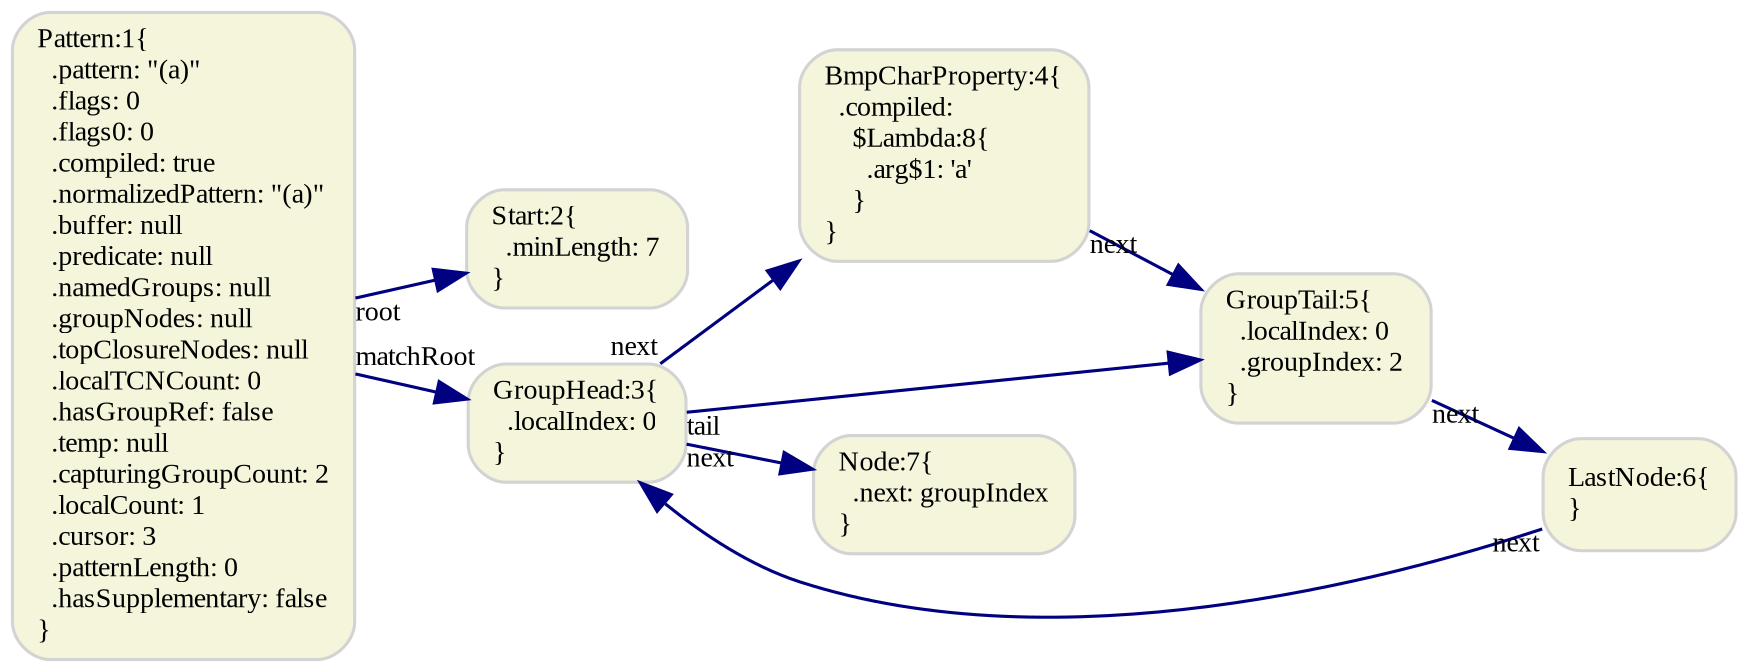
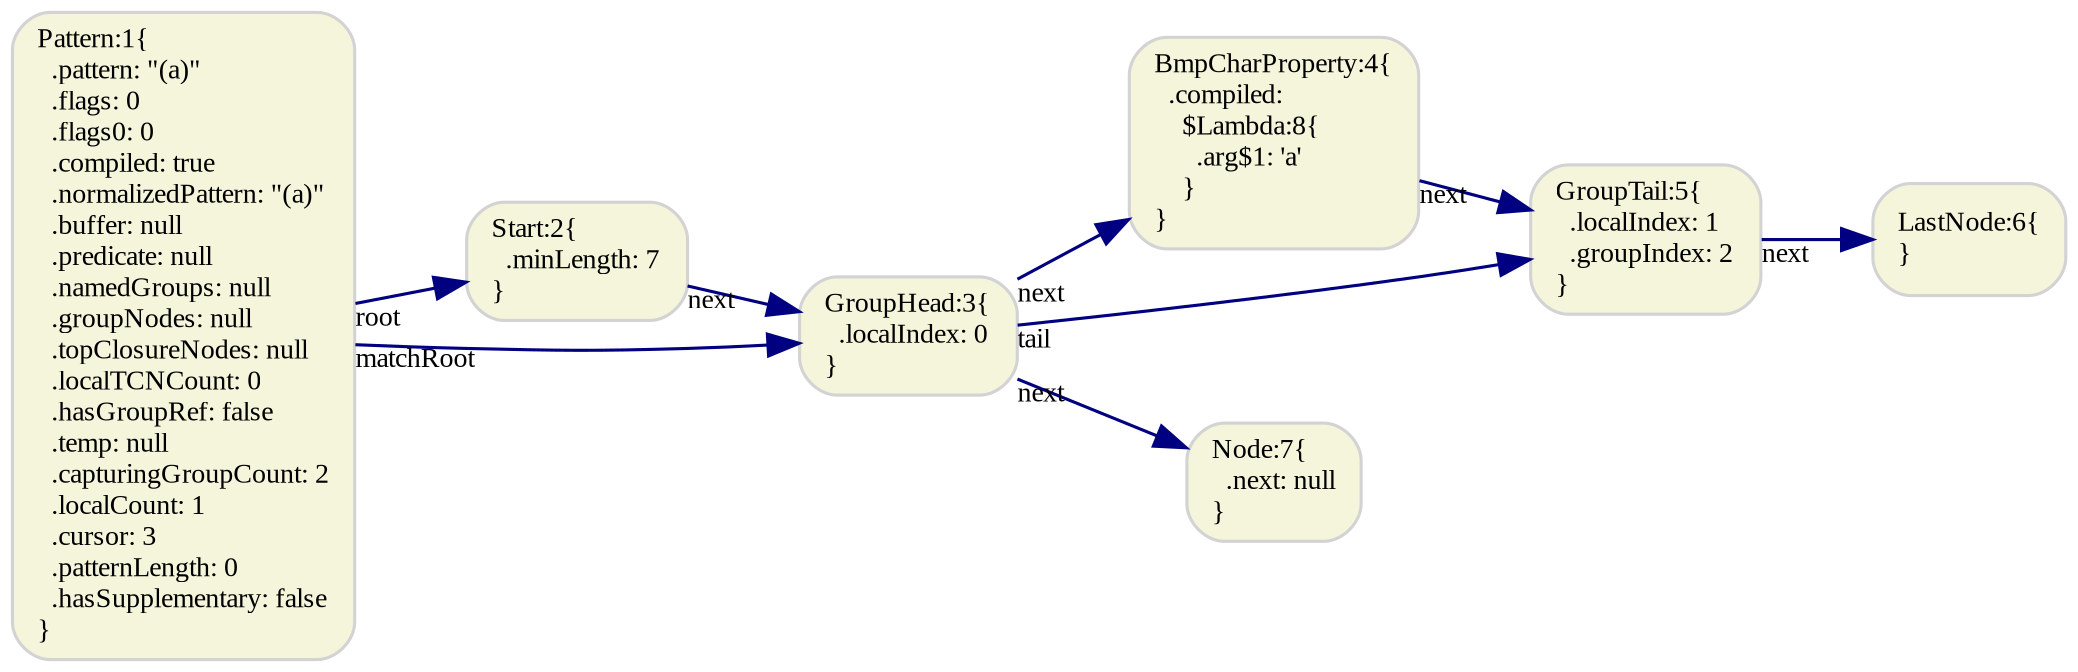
node "GroupTail:5{ .localIndex: 0 .groupIndex: 2 }": label "GroupTail:5{ .localIndex: 0 .groupIndex: 2 }" -> "GroupTail:5{ .localIndex: 1 .groupIndex: 2 }"
node "Node:7{ .next: groupIndex }": label "Node:7{ .next: groupIndex }" -> "Node:7{ .next: null }"
edge "LastNode:6{ }" -> "GroupHead:3{ .localIndex: 0 }": now "Start:2{ .minLength: 7 }" -> "GroupHead:3{ .localIndex: 0 }"
